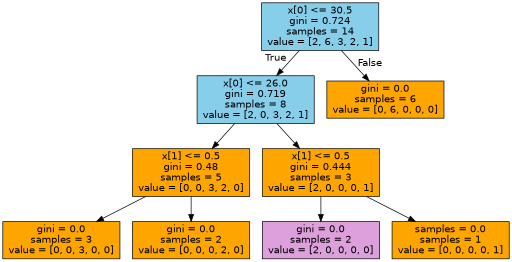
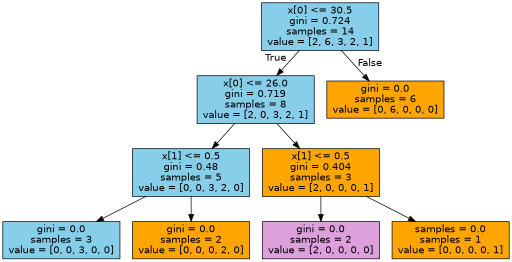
node "x[1] <= 0.5 gini = 0.48 samples = 5 value = [0, 0, 3, 2, 0]": fillcolor orange -> skyblue
node "x[1] <= 0.5 gini = 0.444 samples = 3 value = [2, 0, 0, 0, 1]": label "x[1] <= 0.5 gini = 0.444 samples = 3 value = [2, 0, 0, 0, 1]" -> "x[1] <= 0.5 gini = 0.404 samples = 3 value = [2, 0, 0, 0, 1]"
node "gini = 0.0 samples = 3 value = [0, 0, 3, 0, 0]": fillcolor orange -> skyblue
